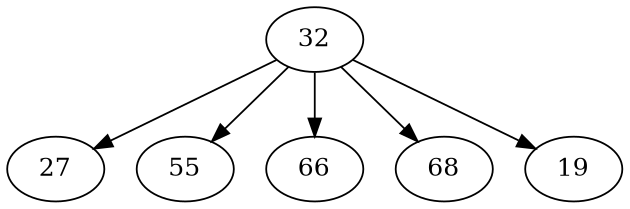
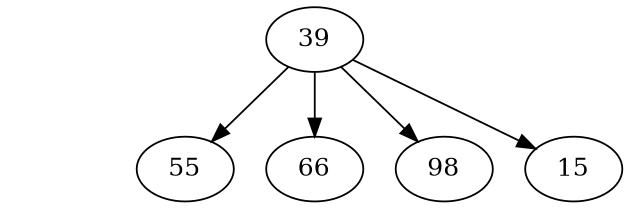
node "32": label "32" -> "39"
node "27": removed
node "68": label "68" -> "98"
node "19": label "19" -> "15"
